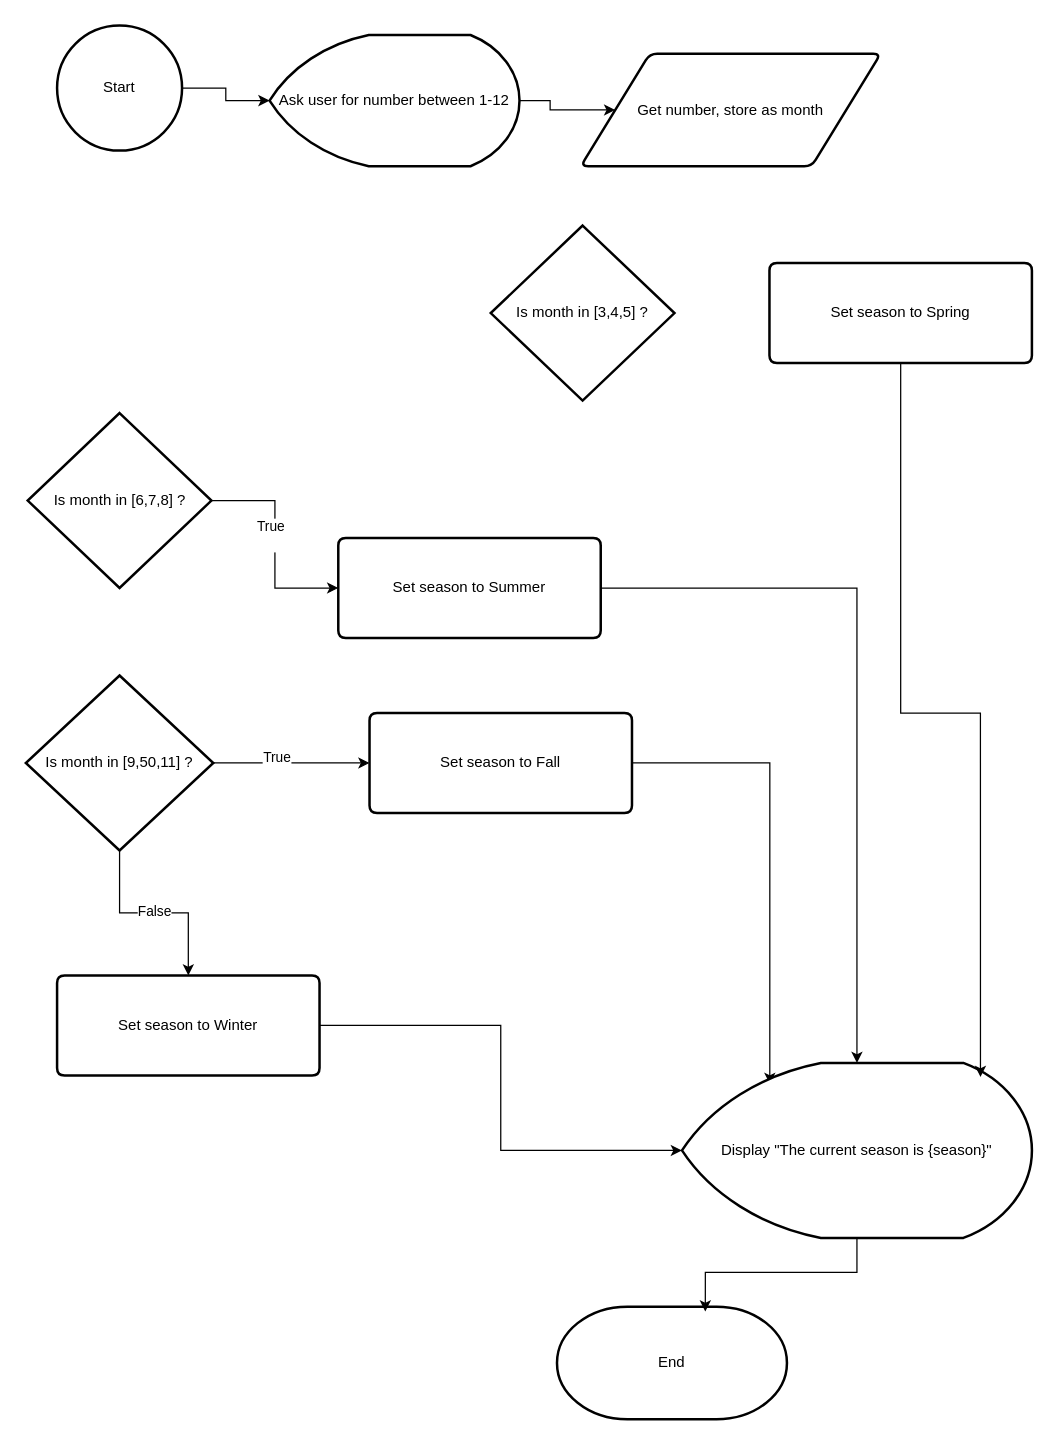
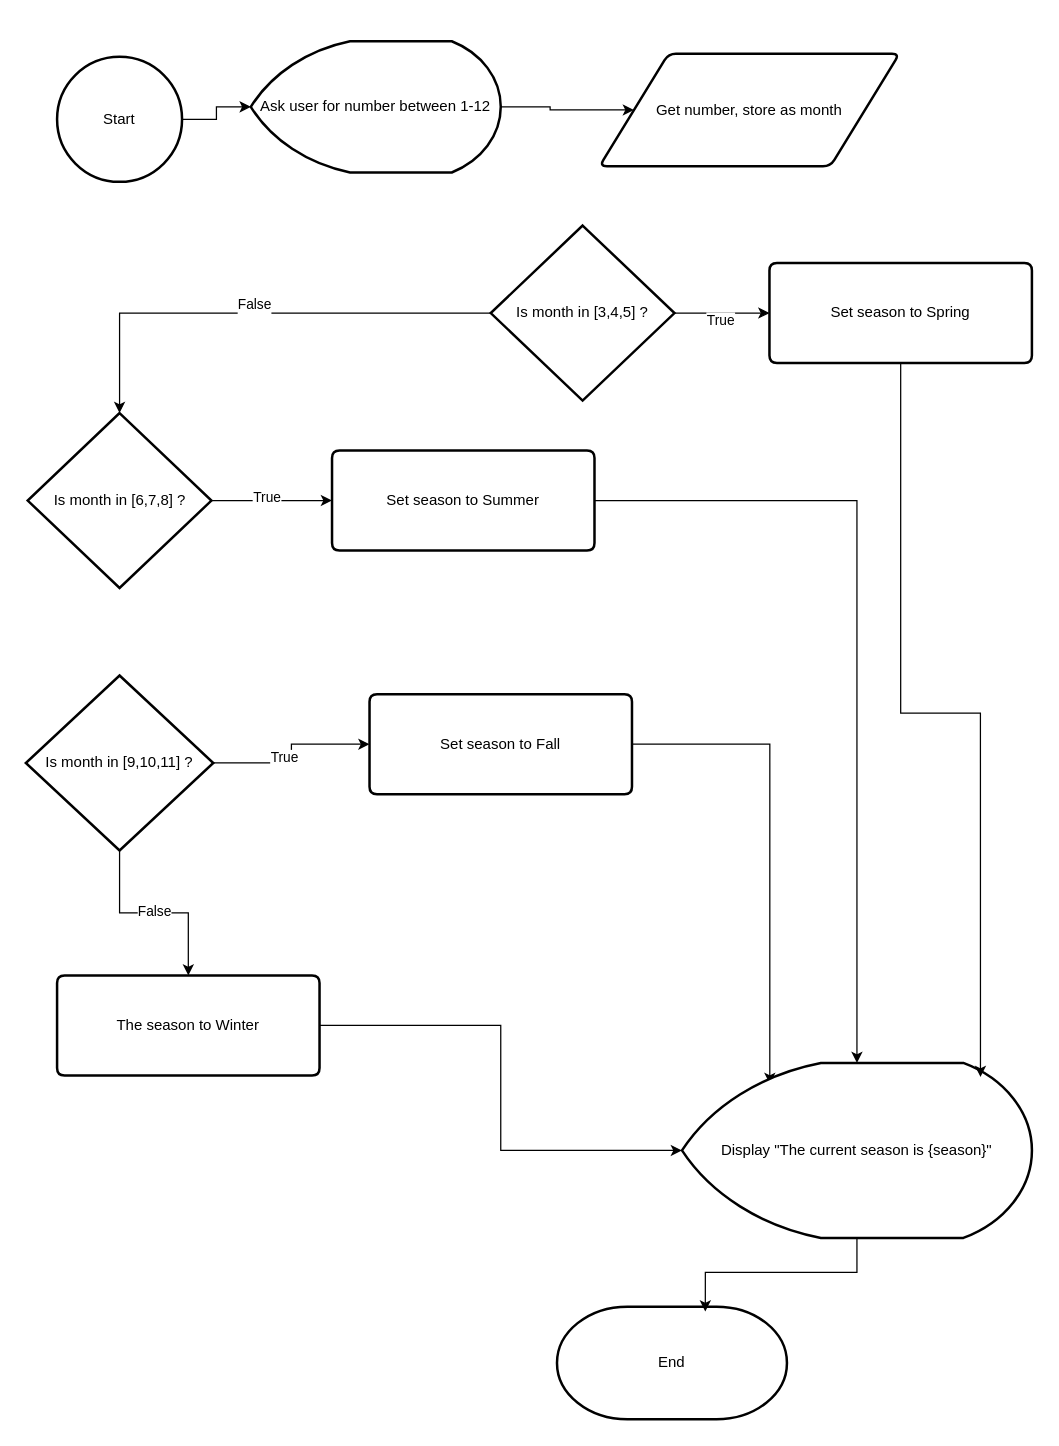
node "Start": moved (119, 88) -> (119, 119)
node "Ask user for number between 1-12": moved (394, 101) -> (376, 107)
node "Get number, store as month": moved (731, 110) -> (749, 110)
edge "Is month in [3,4,5] ?" -> "Is month in [6,7,8] ?": added, label "False"
edge "Is month in [3,4,5] ?" -> "Set season to Spring": added, label "True"
node "Set season to Summer": moved (469, 588) -> (463, 501)
node "Is month in [9,50,11] ?": label "Is month in [9,50,11] ?" -> "Is month in [9,10,11] ?"
node "Set season to Fall": moved (501, 763) -> (501, 744)
node "Set season to Winter": label "Set season to Winter" -> "The season to Winter"
